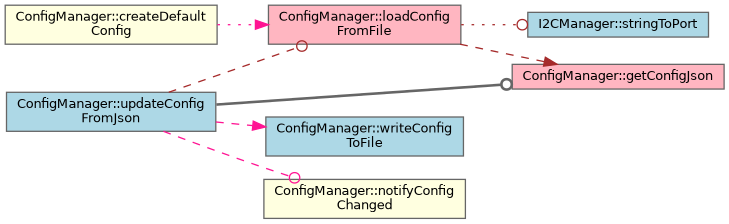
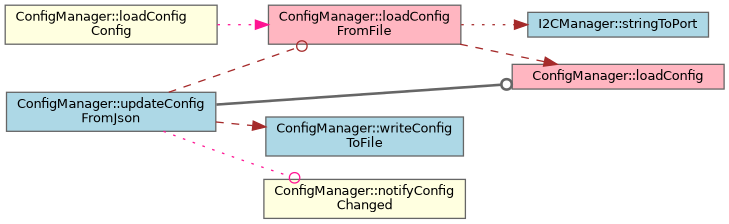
node "ConfigManager::createDefault Config": label "ConfigManager::createDefault Config" -> "ConfigManager::loadConfig Config"
edge "ConfigManager::loadConfig FromFile" -> "I2CManager::stringToPort": arrowhead odot -> normal
node "ConfigManager::getConfigJson": label "ConfigManager::getConfigJson" -> "ConfigManager::loadConfig"
edge "ConfigManager::updateConfig FromJson" -> "ConfigManager::writeConfig ToFile": color deeppink -> brown
edge "ConfigManager::updateConfig FromJson" -> "ConfigManager::notifyConfig Changed": style dashed -> dotted
